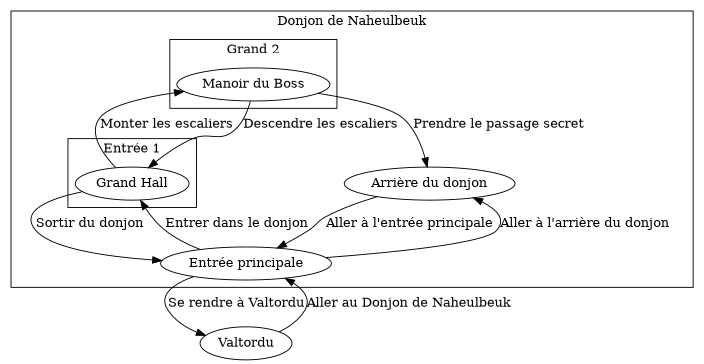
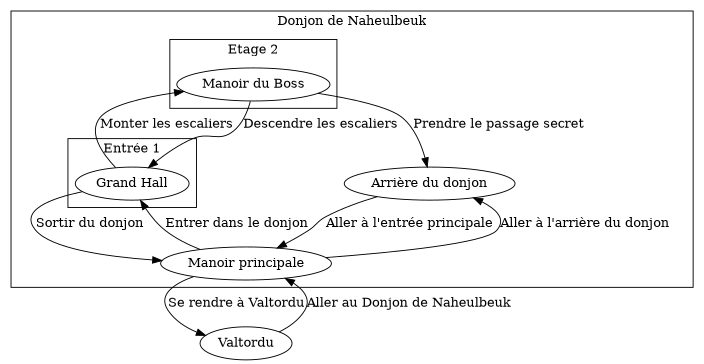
cluster "Grand 2": label "Grand 2" -> "Etage 2"
node "Entrée principale": label "Entrée principale" -> "Manoir principale"
